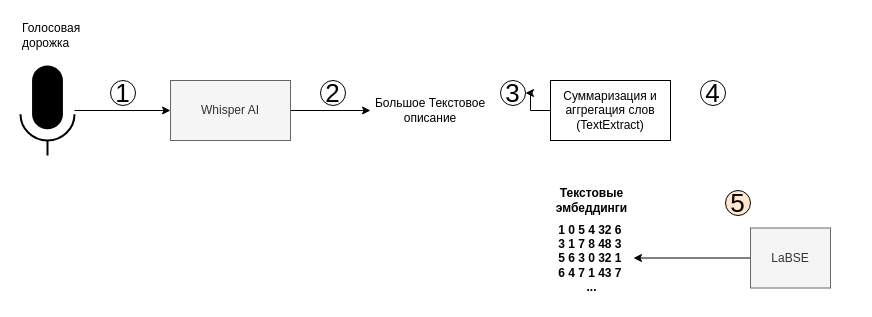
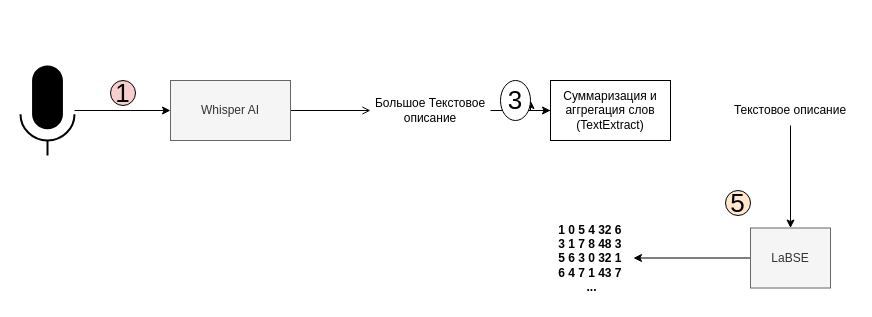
node "Голосовая дорожка": removed
node "1": fillcolor #ffffff -> #f8cecc
node "2": removed
node "3": size 25x25 -> 30x40
node "4": removed
edge "Whisper AI" -> "Большое Текстовое описание": arrowhead classic -> open
edge "Большое Текстовое описание" -> "Суммаризация и аггрегация слов (TextExtract)": added
node "Текстовое описание": added
edge "Текстовое описание" -> "LaBSE": added
node "Текстовые эмбеддинги": removed
